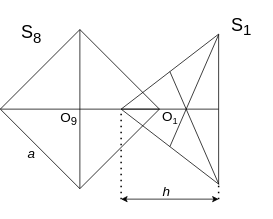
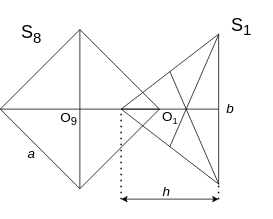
node "b": added
